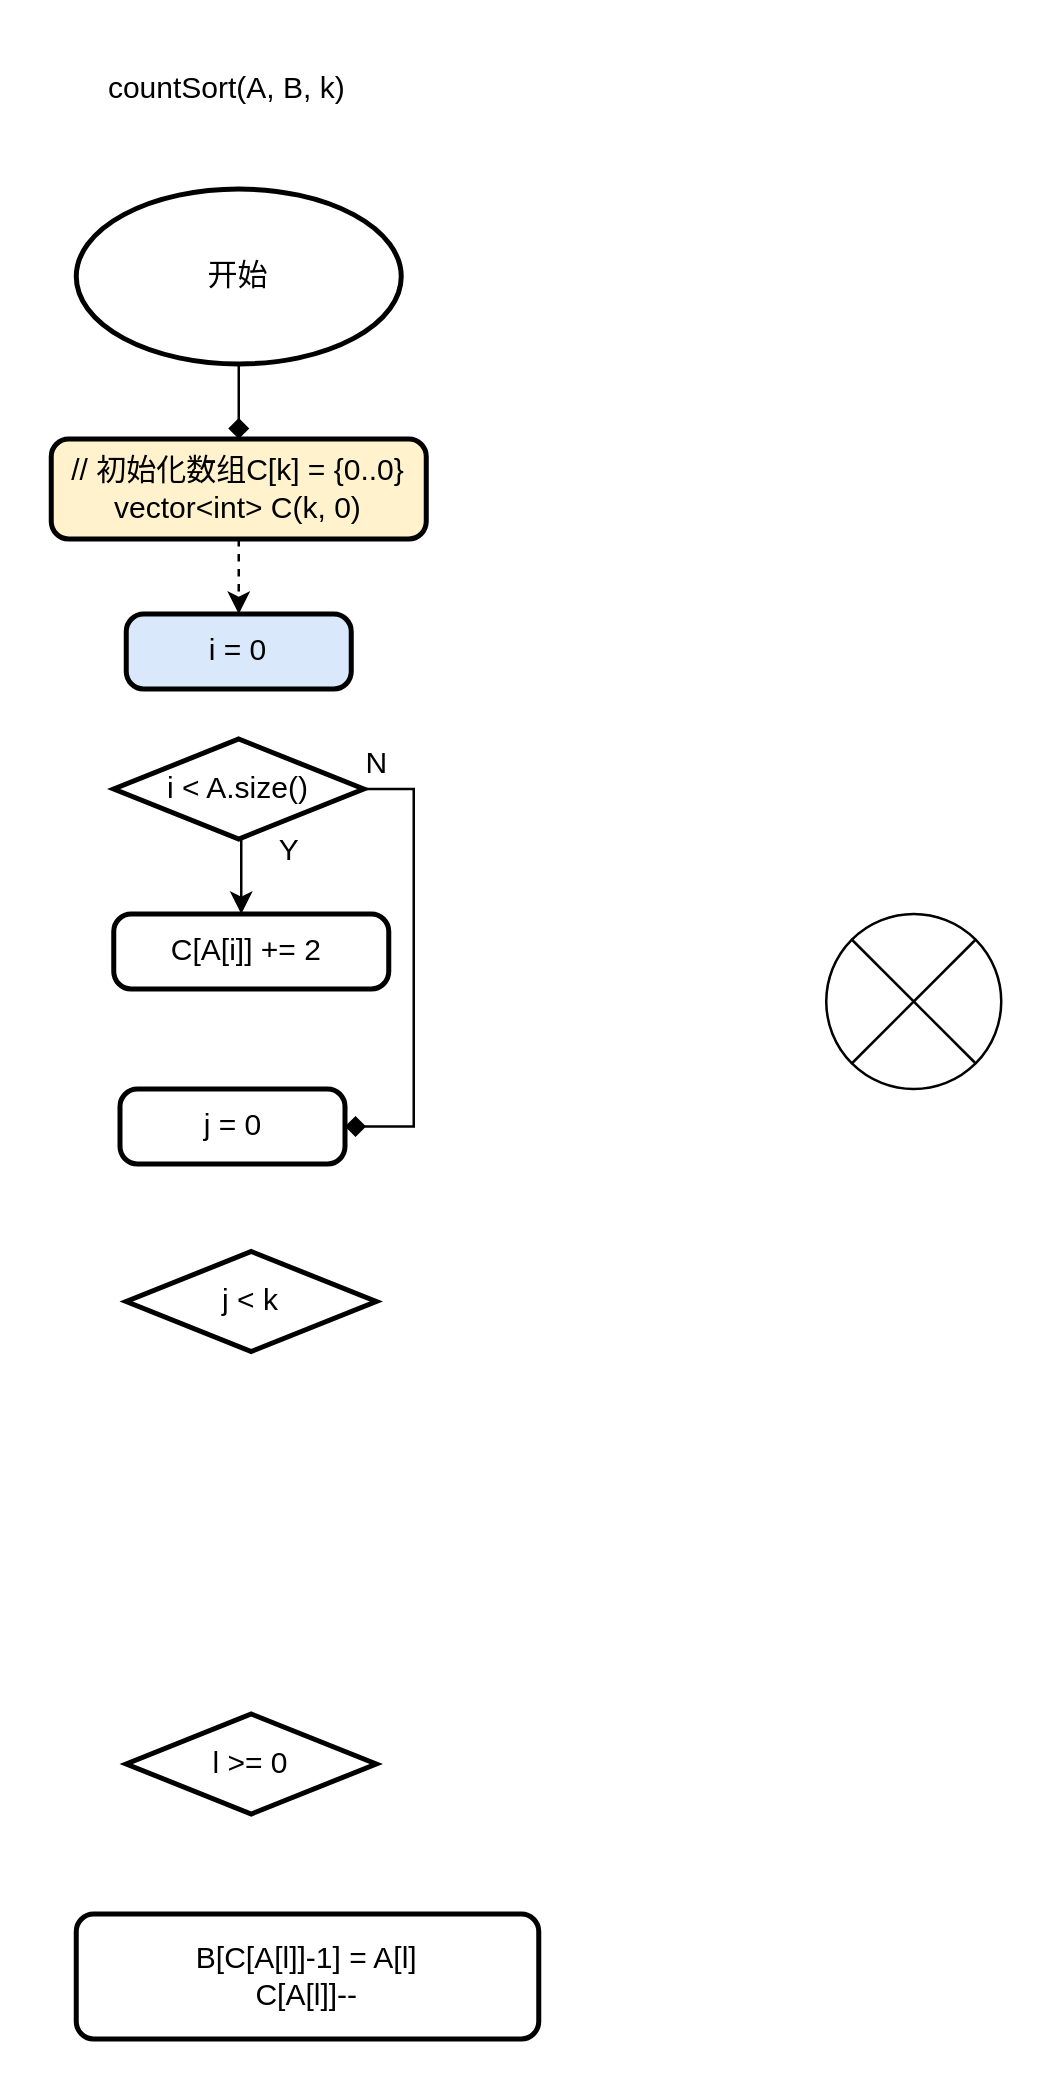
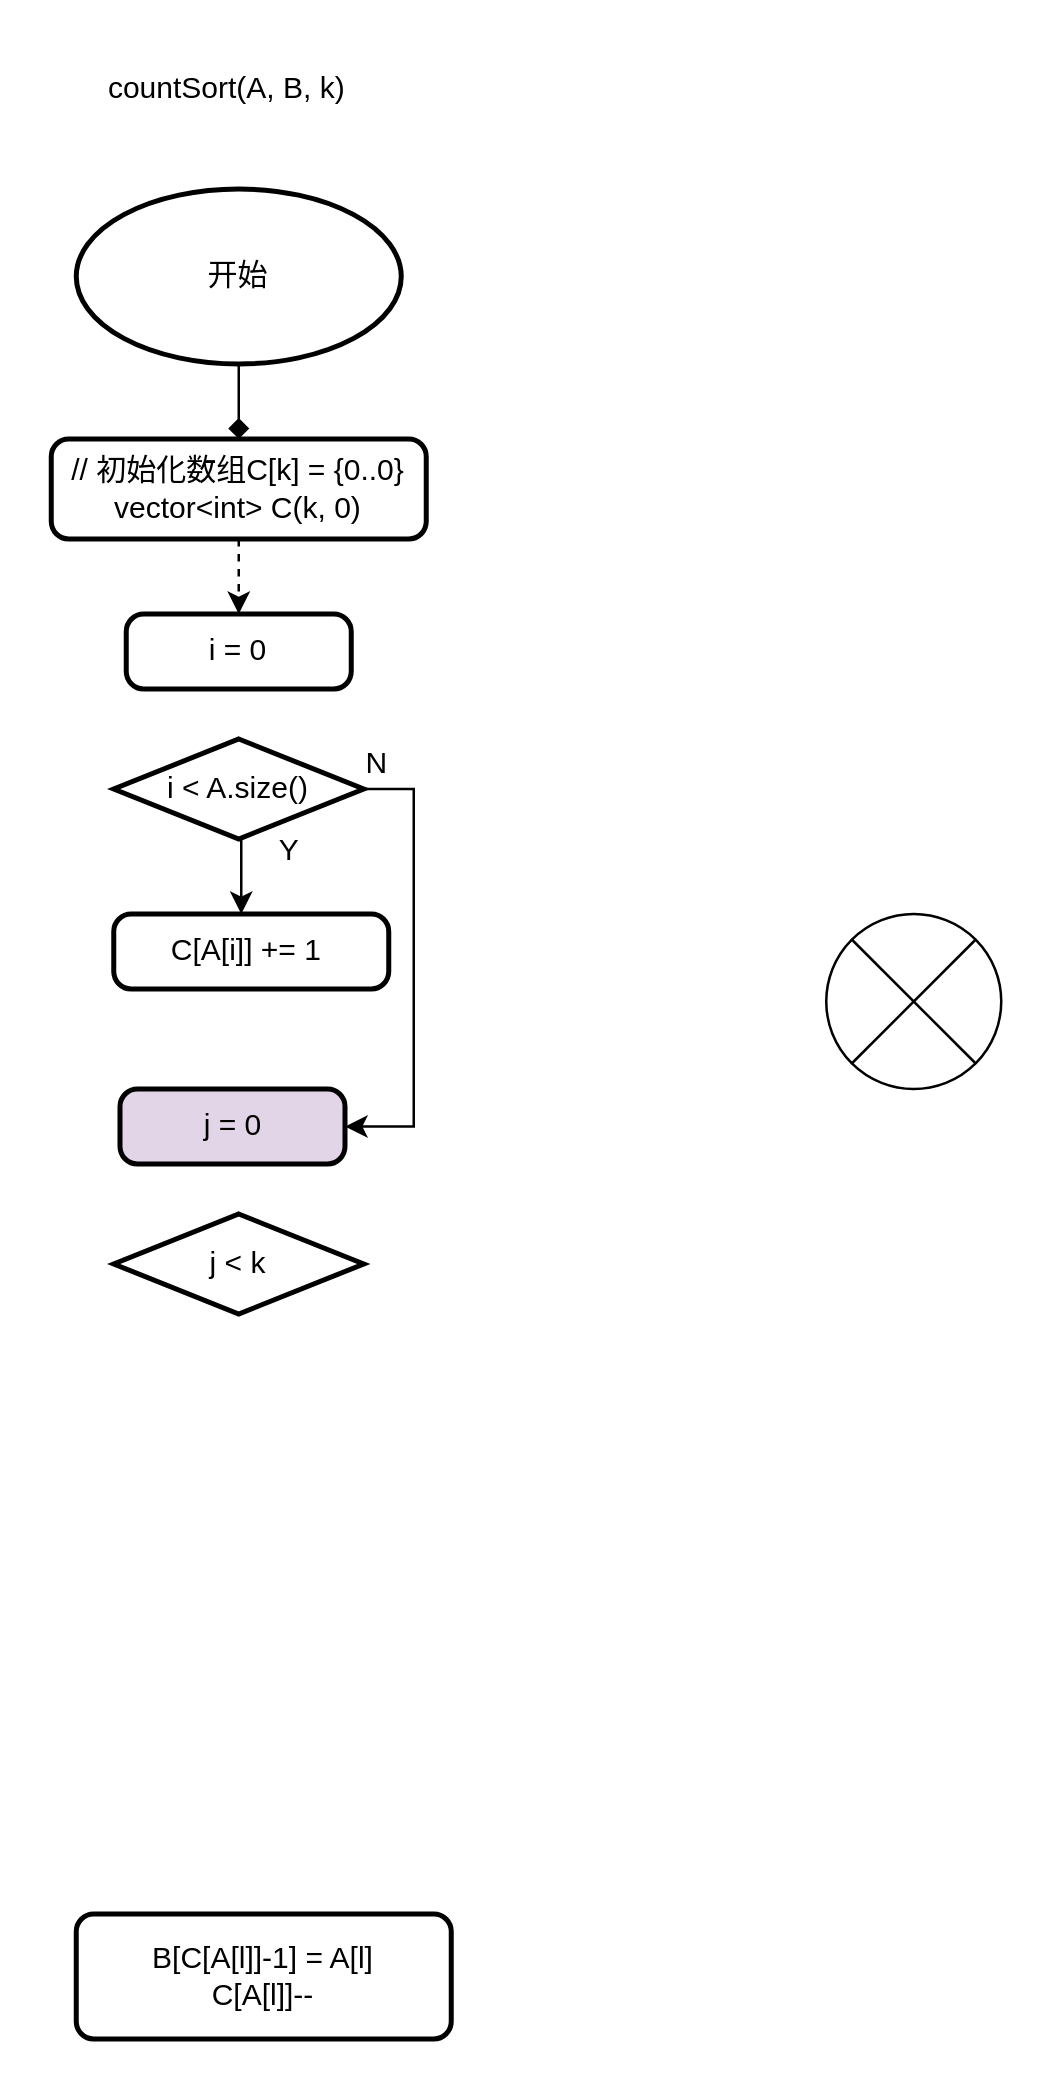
node "// 初始化数组C[k] = {0..0} vector<int> C(k, 0)": fillcolor #fff2cc -> #ffffff
node "i = 0": fillcolor #dae8fc -> #ffffff
node "C[A[i]] += 2": label "C[A[i]] += 2" -> "C[A[i]] += 1"
node "j = 0": fillcolor #ffffff -> #e1d5e7
edge "i < A.size()" -> "j = 0": arrowhead diamond -> classic
node "j < k": moved (251, 1301) -> (239, 1264)
node "l >= 0": removed
node "B[C[A[l]]-1] = A[l] C[A[l]]--": size 463x125 -> 375x125
